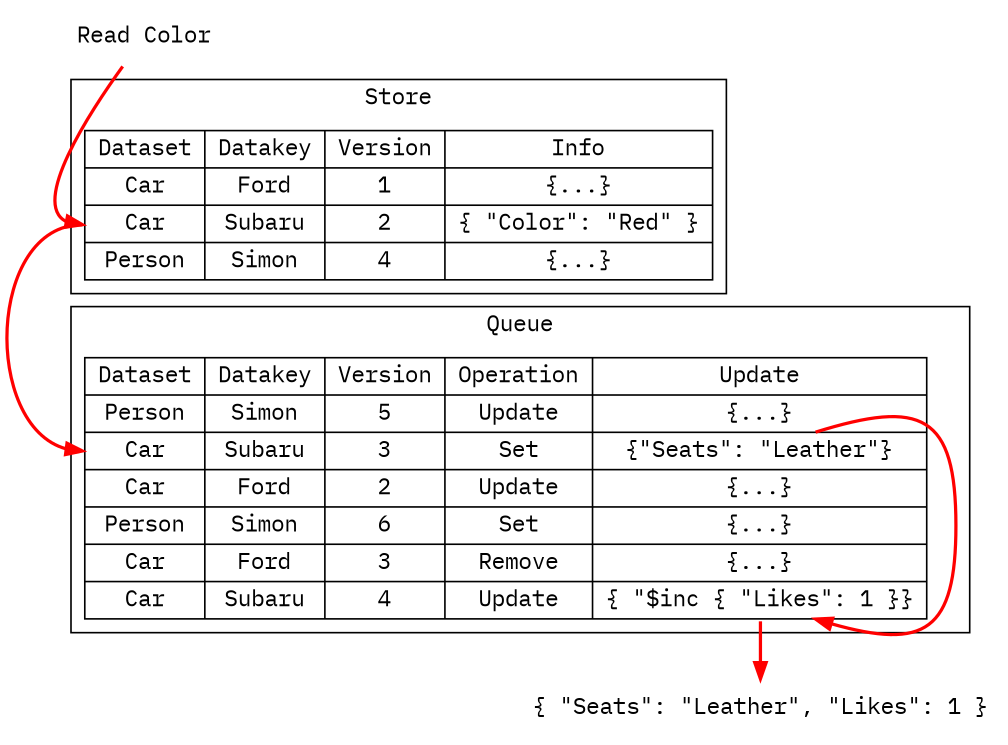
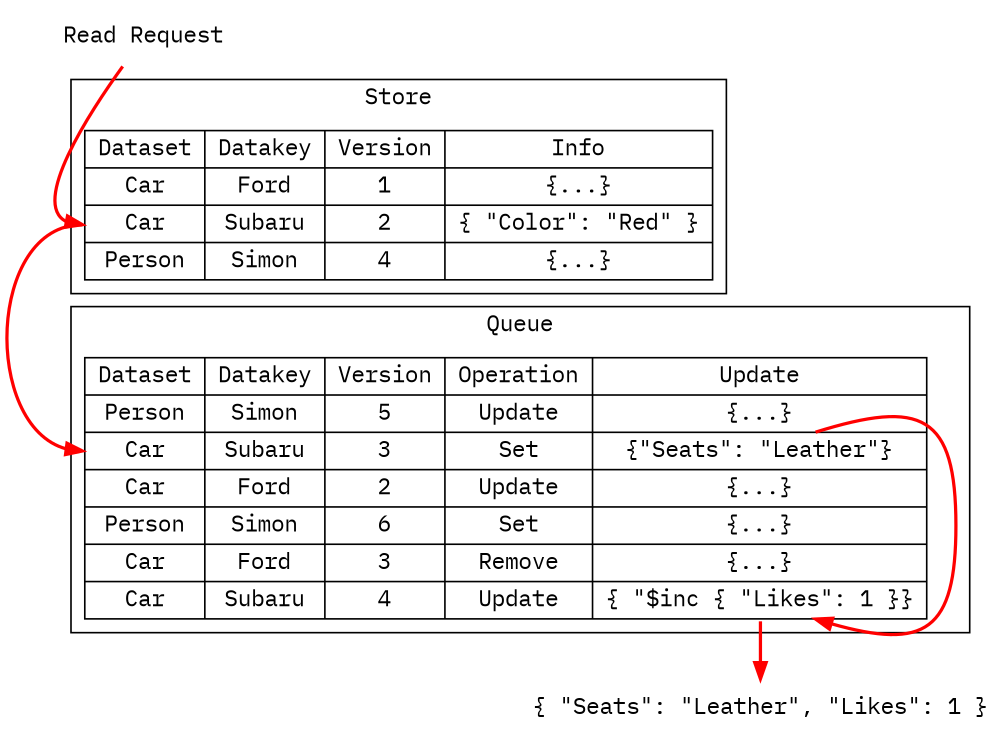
node "Read Color": label "Read Color" -> "Read Request"
